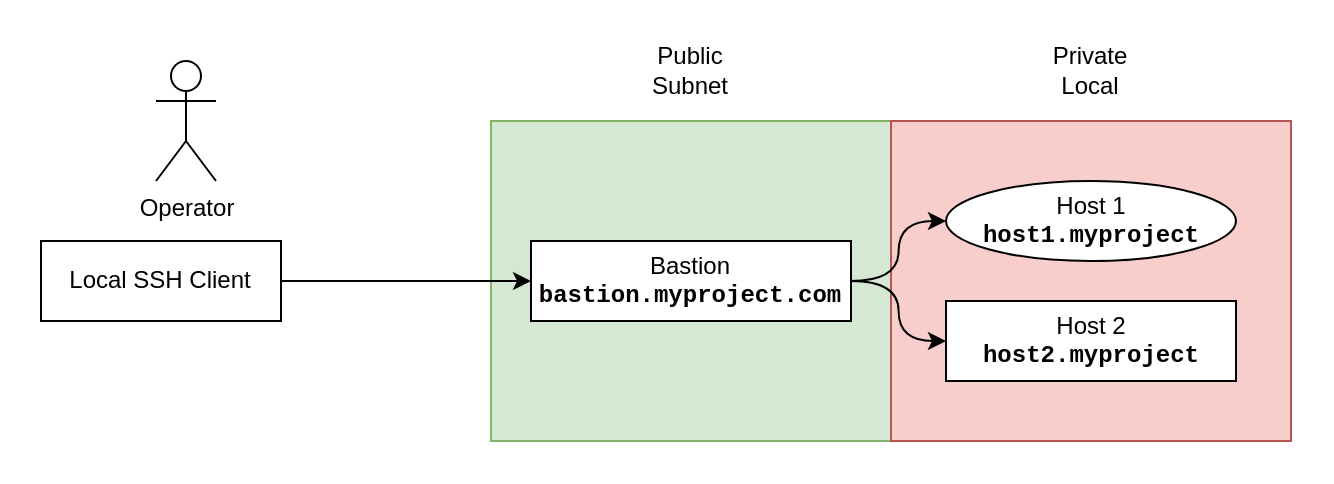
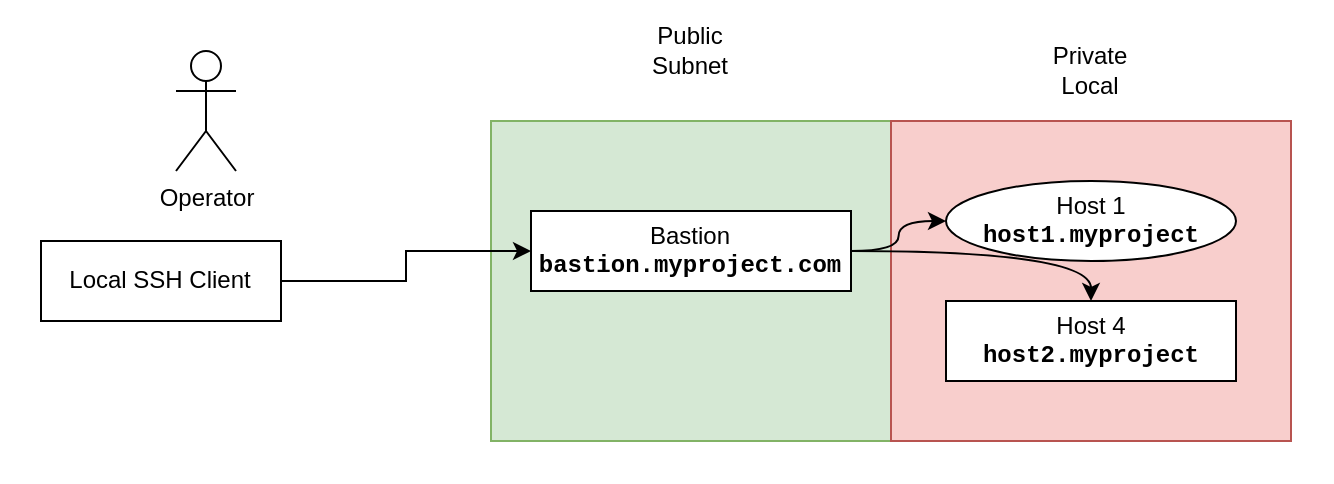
node "Public Subnet": moved (691, 71) -> (691, 51)
node "Operator": moved (186, 121) -> (206, 111)
node "Bastion bastion.myproject.com": moved (691, 281) -> (691, 251)
node "Host 2 host2.myproject": label "Host 2 host2.myproject" -> "Host 4 host2.myproject"
